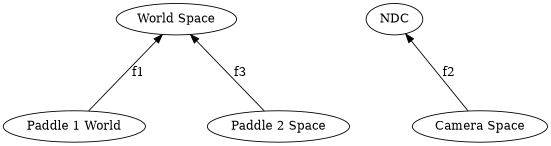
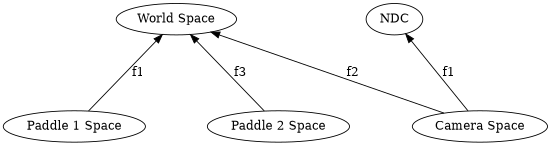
edge "Camera Space" -> "NDC": label "f2" -> "f1"
edge "Camera Space" -> "World Space": added, label "f2"
node "Paddle 1 World": label "Paddle 1 World" -> "Paddle 1 Space"
